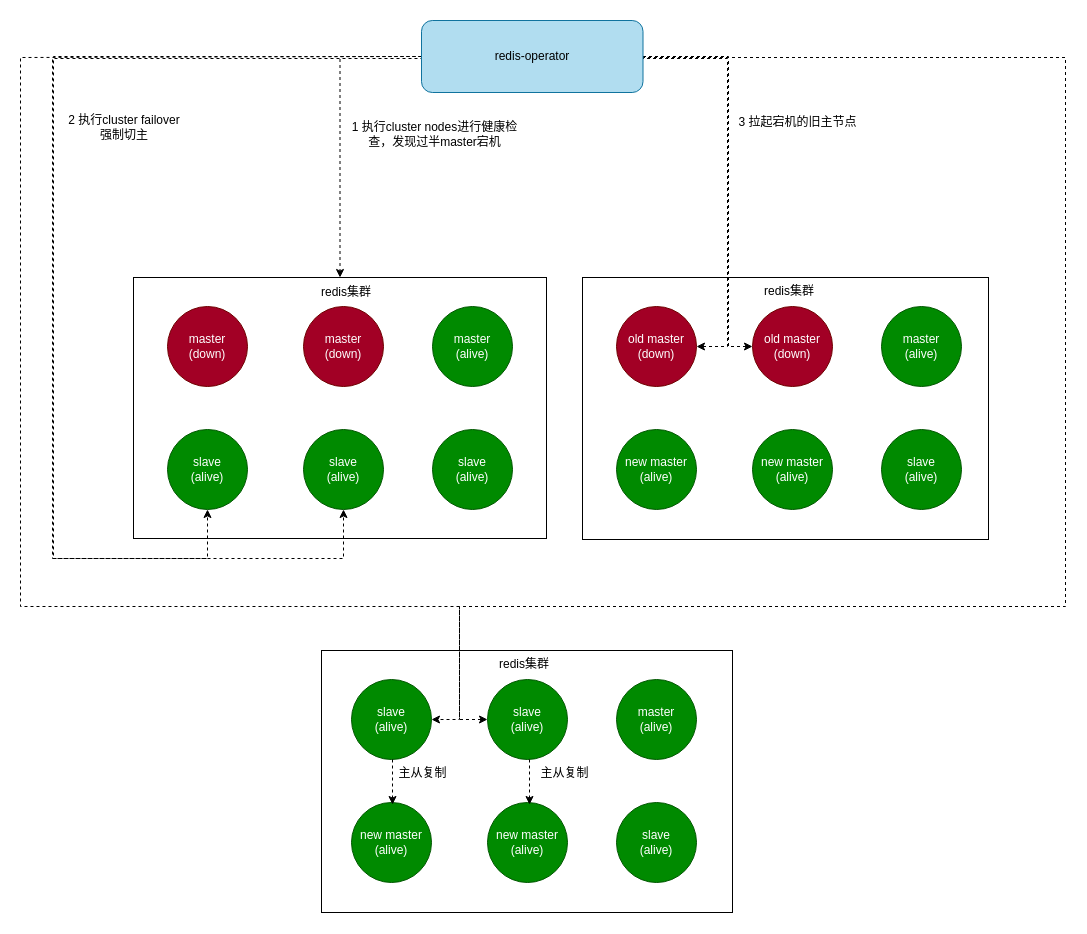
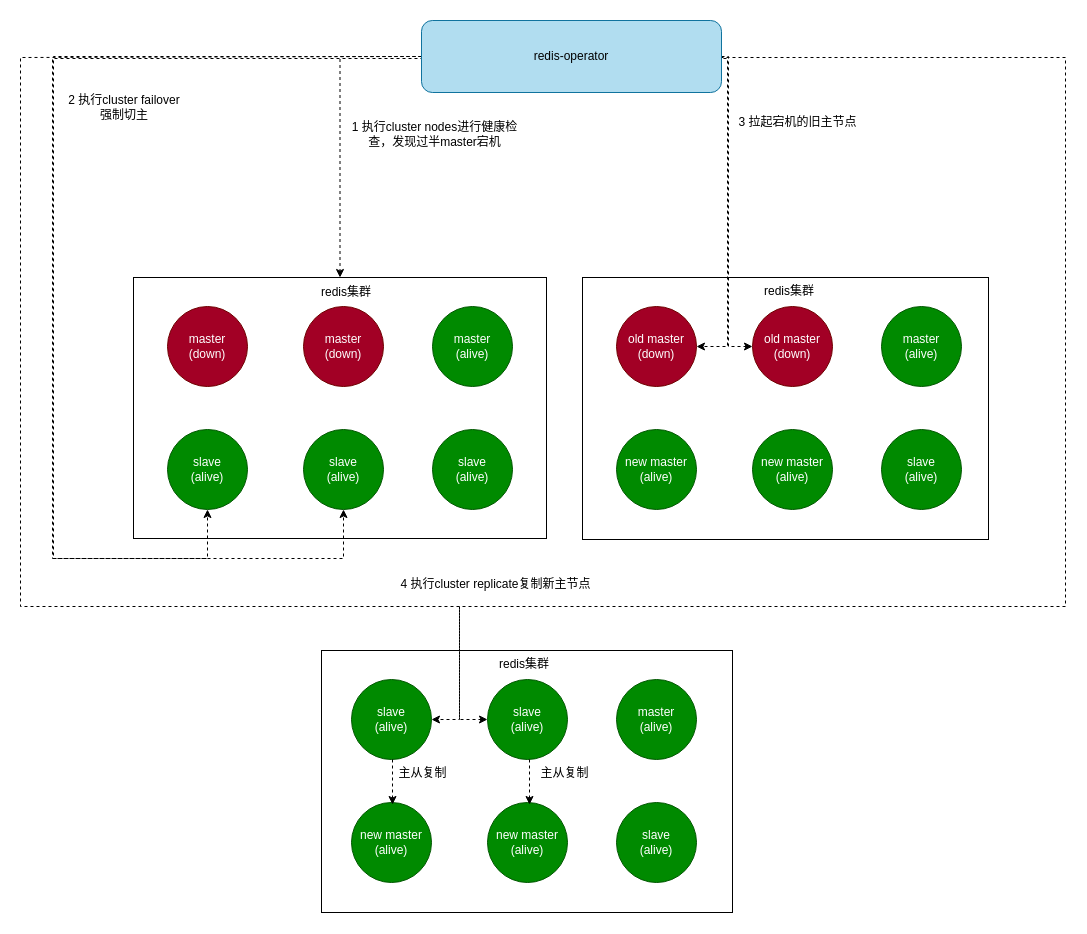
node "redis-operator": size 222x72 -> 300x72
node "2 执行cluster failover 强制切主": moved (124, 128) -> (124, 108)
node "4 执行cluster replicate复制新主节点": added
